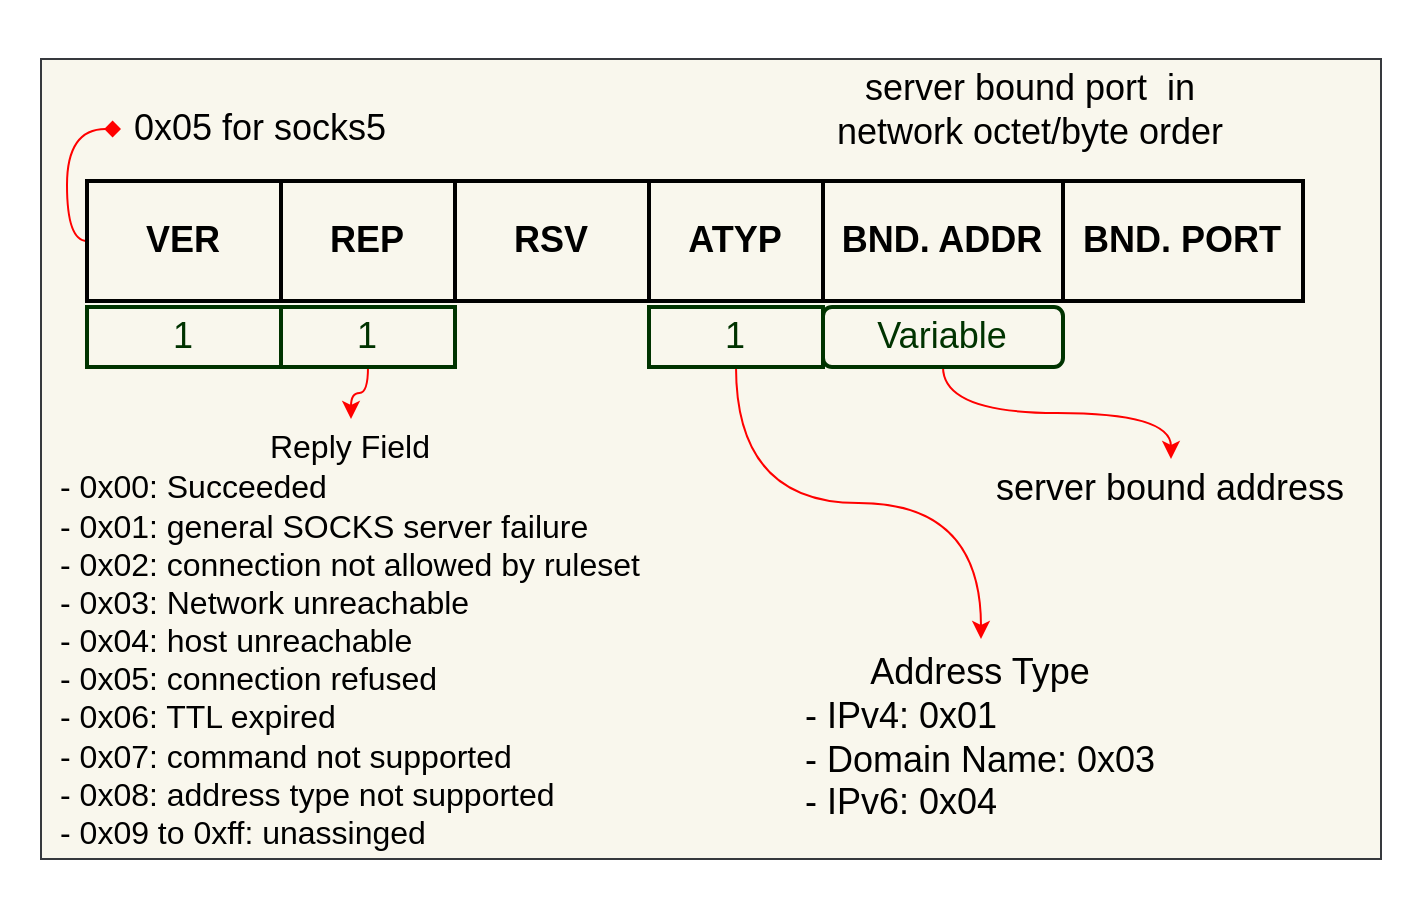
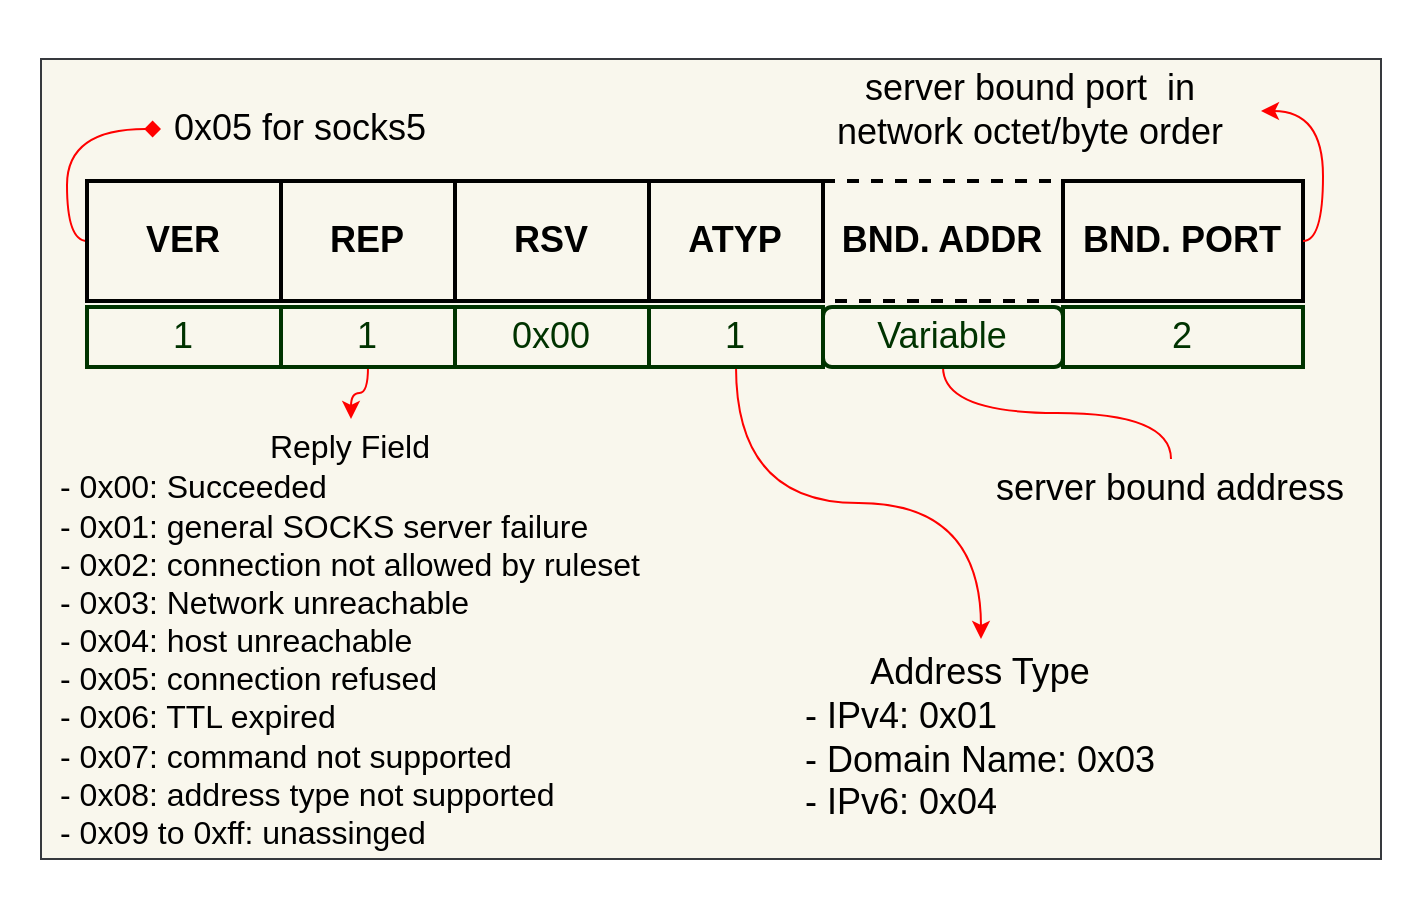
node "0x05 for socks5": moved (261, 129) -> (301, 129)
edge "BND. PORT" -> "server bound port in network octet/byte order": added
node "BND. ADDR": style solid -> dashed
node "0x00": added
node "2": added
edge "Variable" -> "server bound address": arrowhead classic -> none
